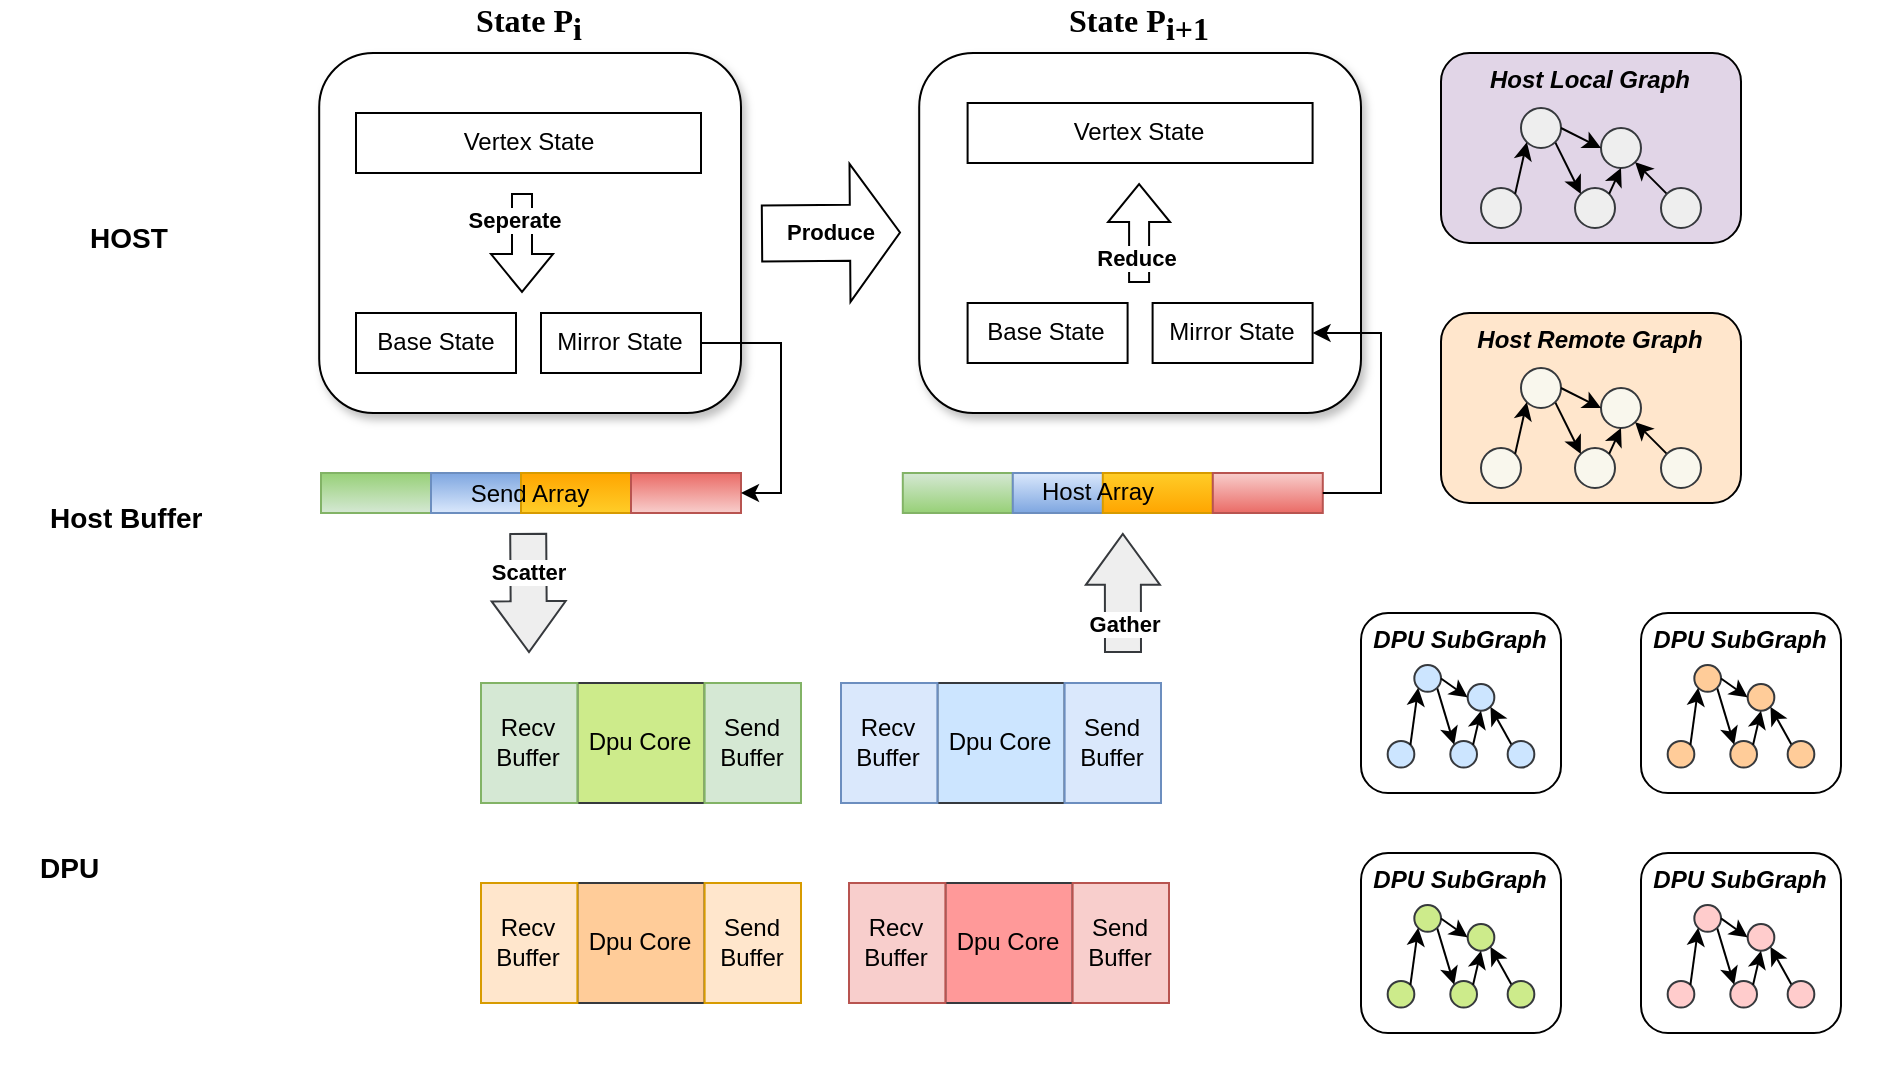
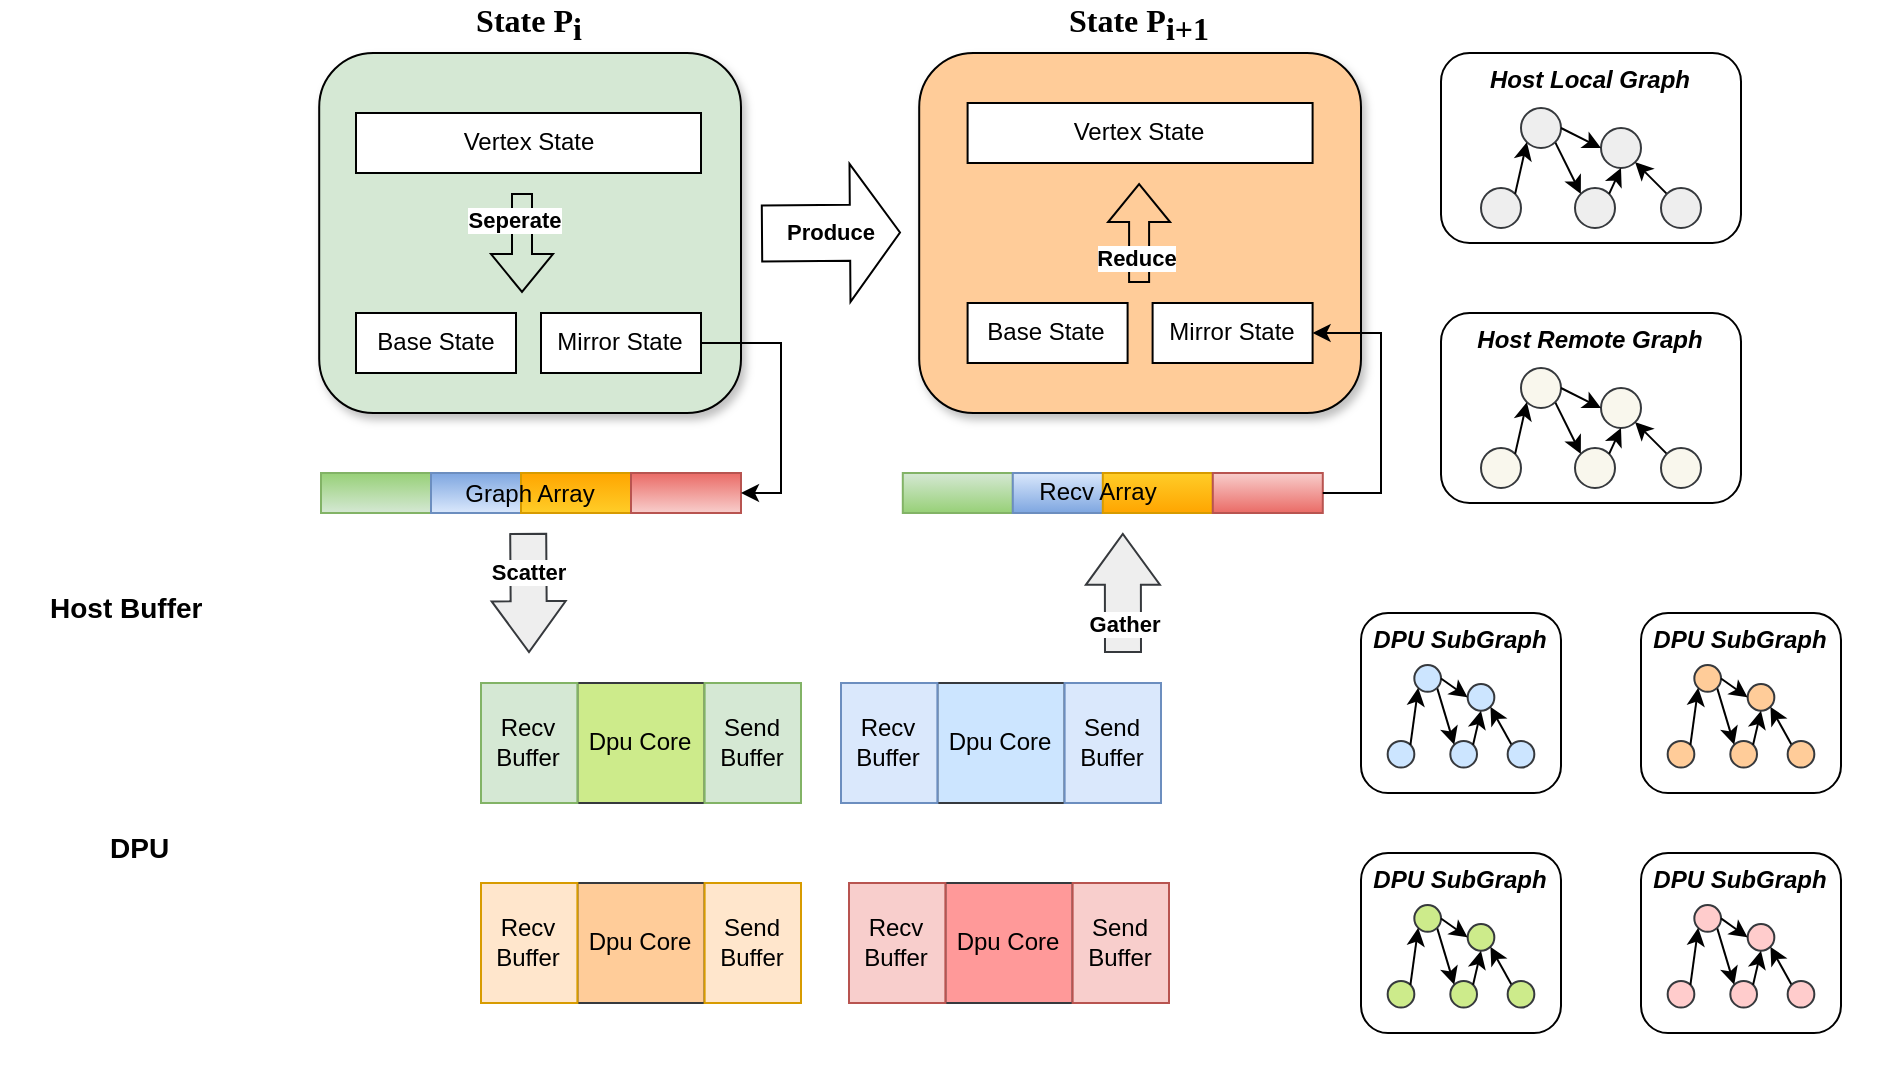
node "Host Local Graph": fillcolor #e1d5e7 -> #ffffff
node "State Pi": fillcolor #ffffff -> #d5e8d4
node "State Pi+1": fillcolor #ffffff -> #ffcc99
node "HOST": removed
node "Host Remote Graph": fillcolor #ffe6cc -> #ffffff
node "Host Array": label "Host Array" -> "Recv Array"
node "Send Array": label "Send Array" -> "Graph Array"
node "Host Buffer": moved (151, 513) -> (151, 603)
node "DPU": moved (71, 868) -> (141, 848)
